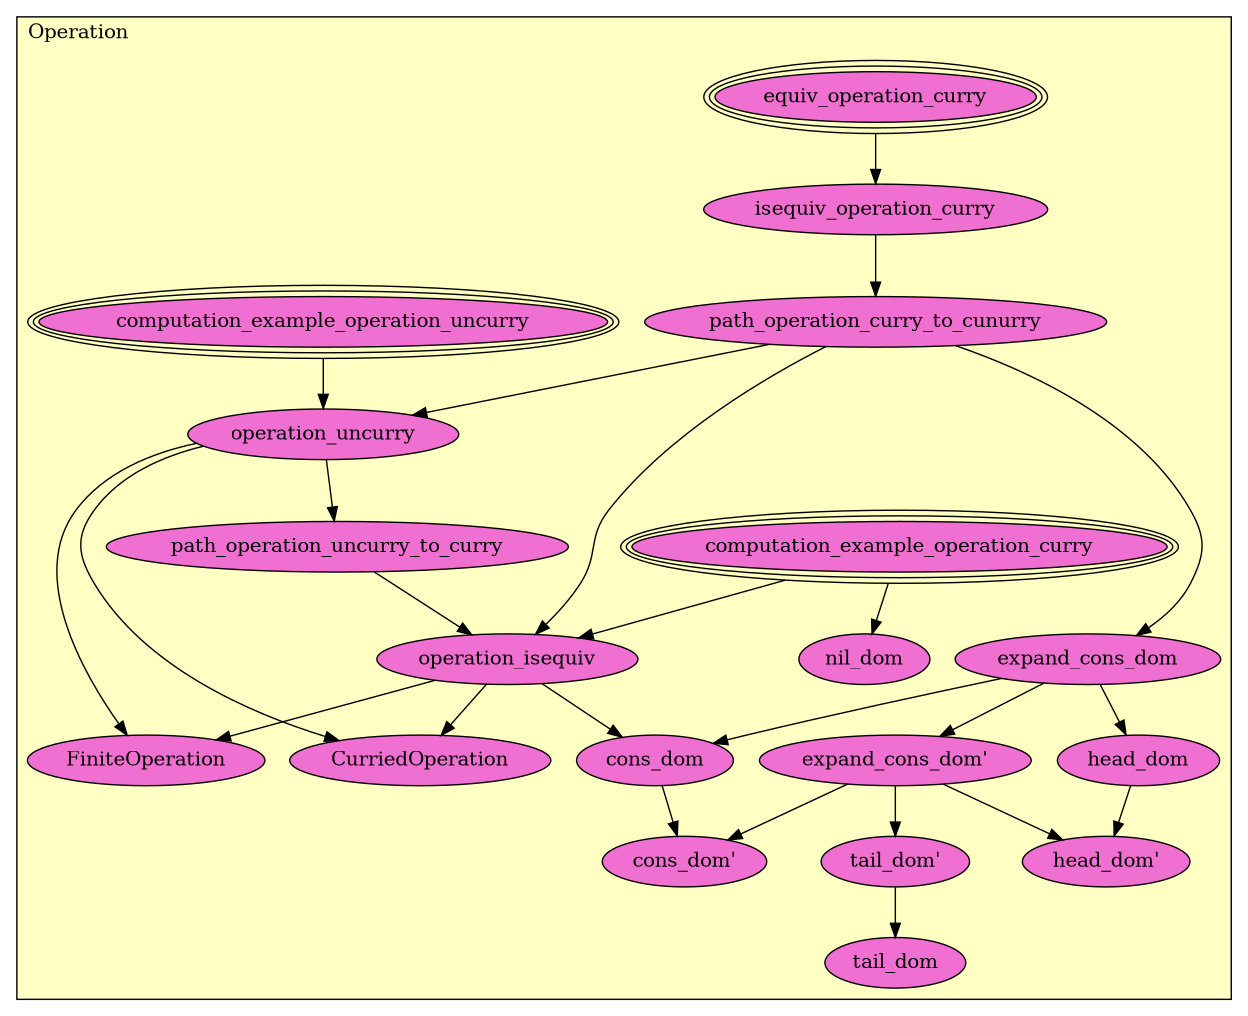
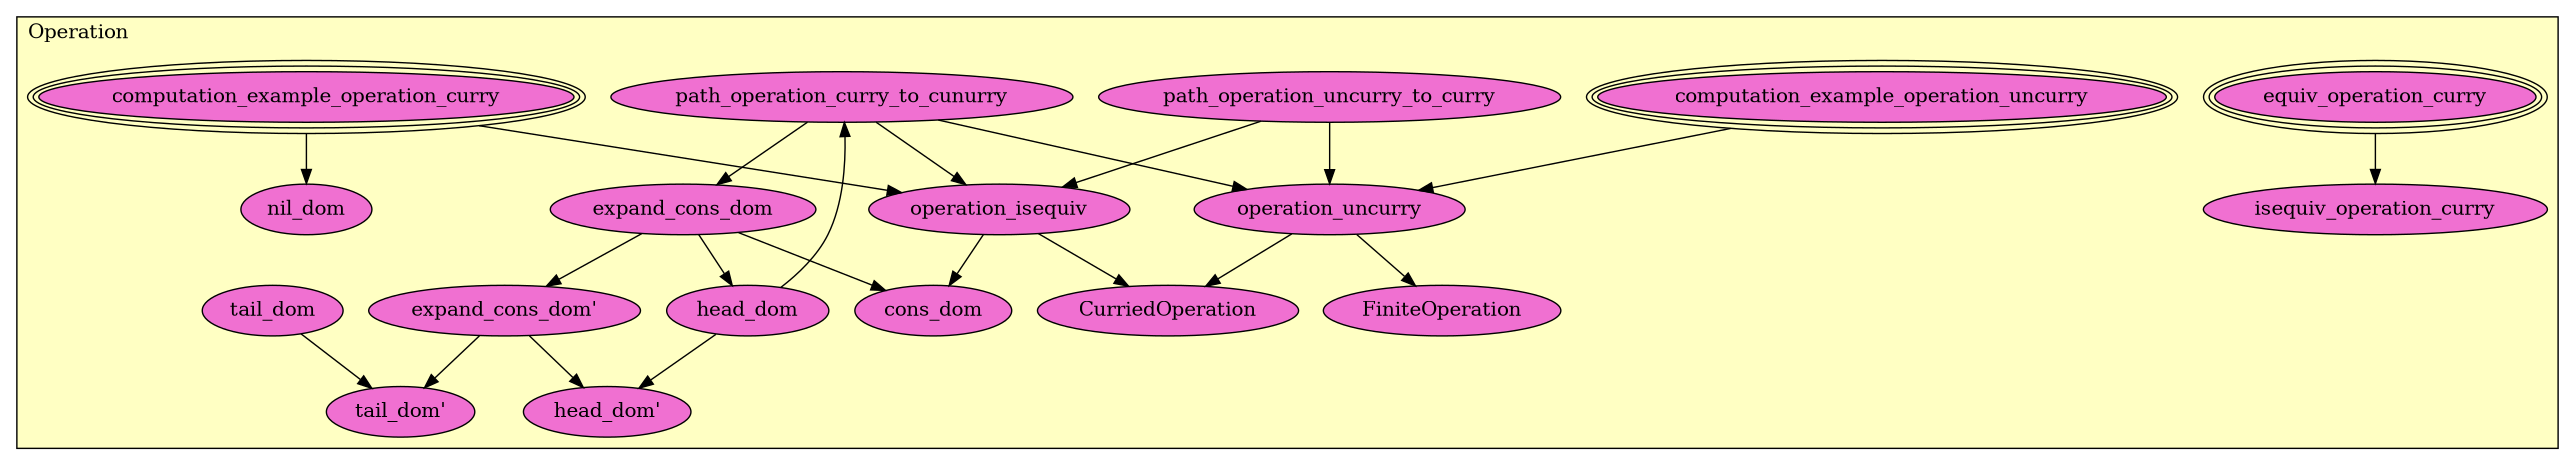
edge "isequiv_operation_curry" -> "path_operation_curry_to_cunurry": now "head_dom" -> "path_operation_curry_to_cunurry"
edge "operation_uncurry" -> "path_operation_uncurry_to_curry": reversed
edge "operation_isequiv" -> "FiniteOperation": removed
node "cons_dom'": removed
edge "tail_dom'" -> "tail_dom": reversed
